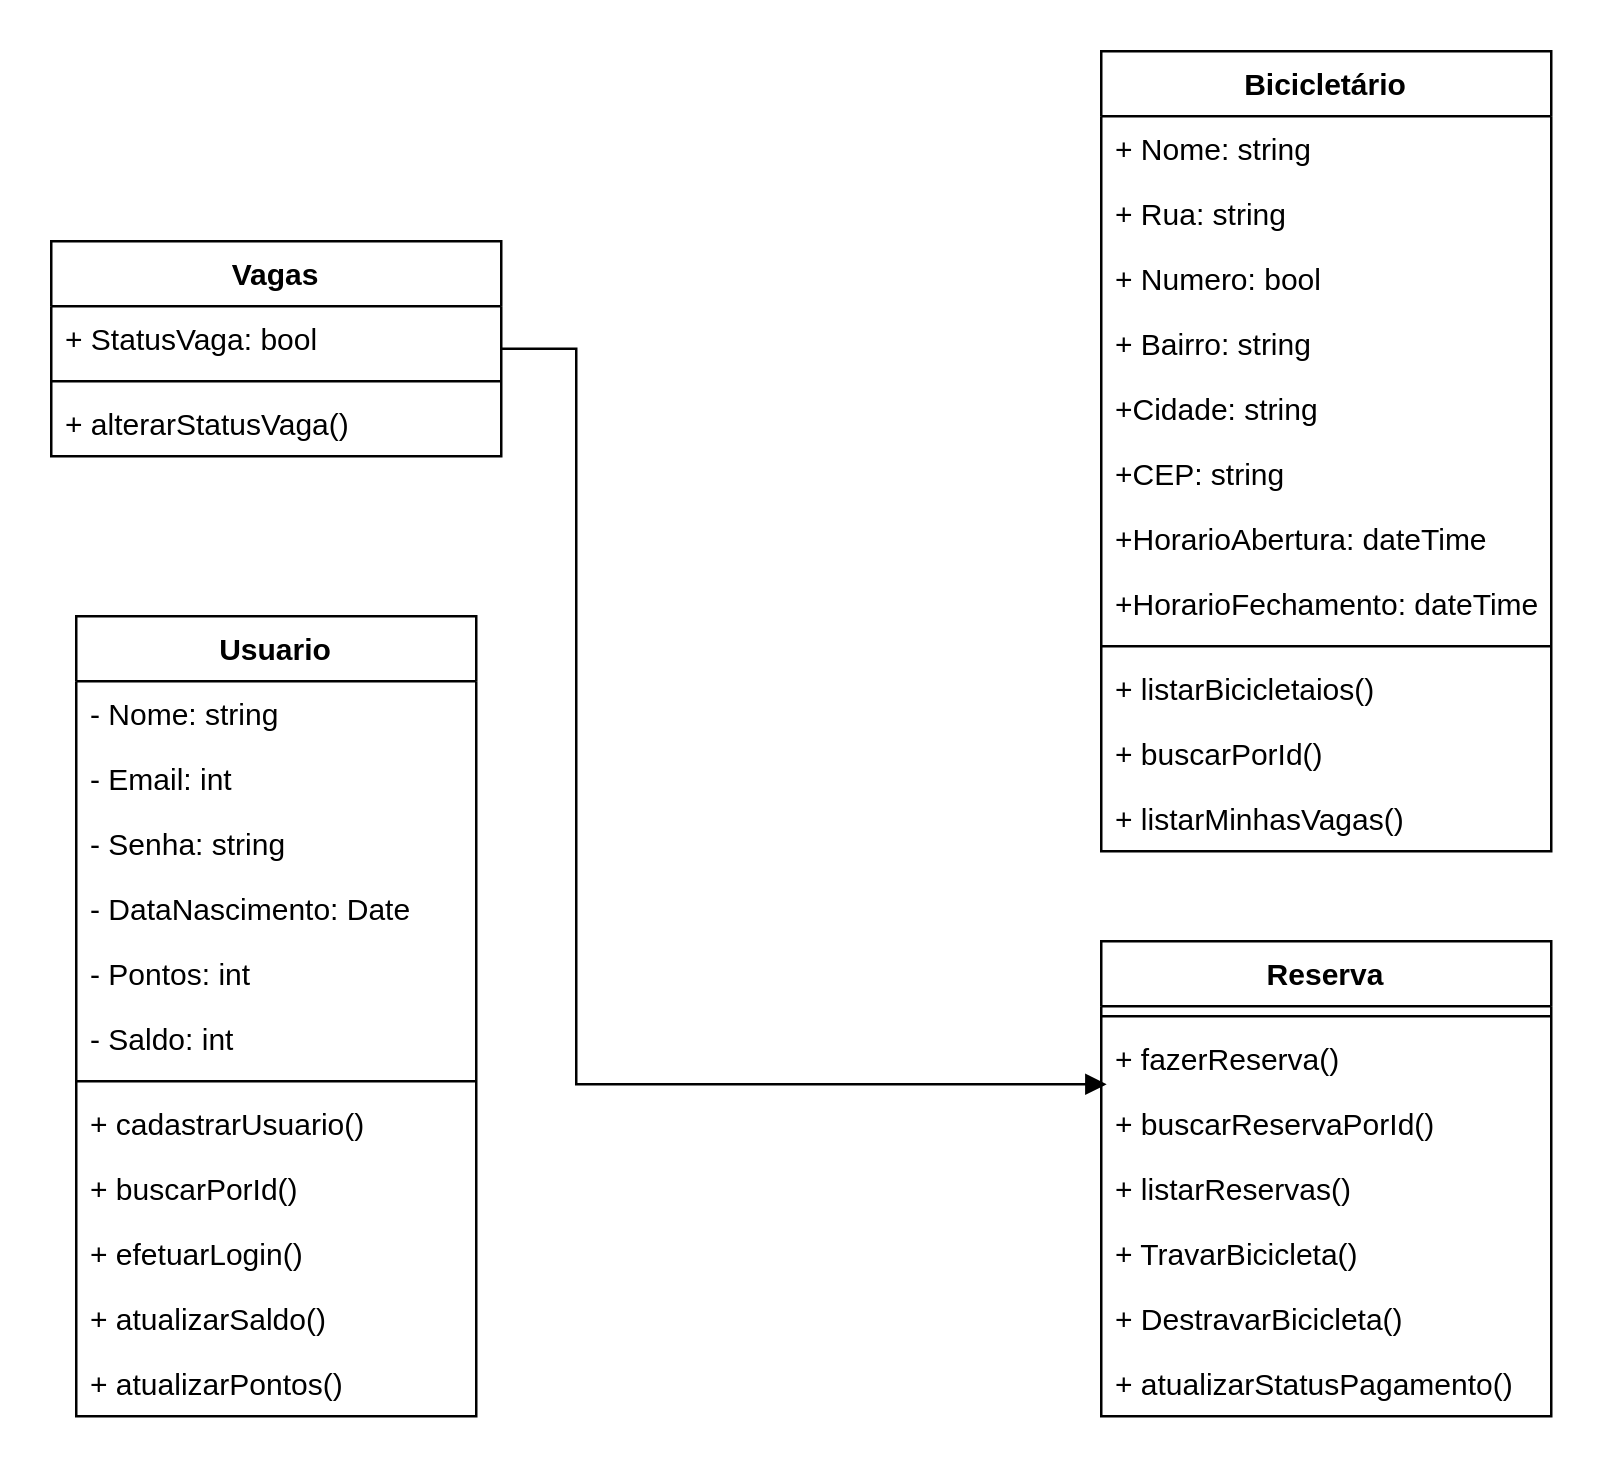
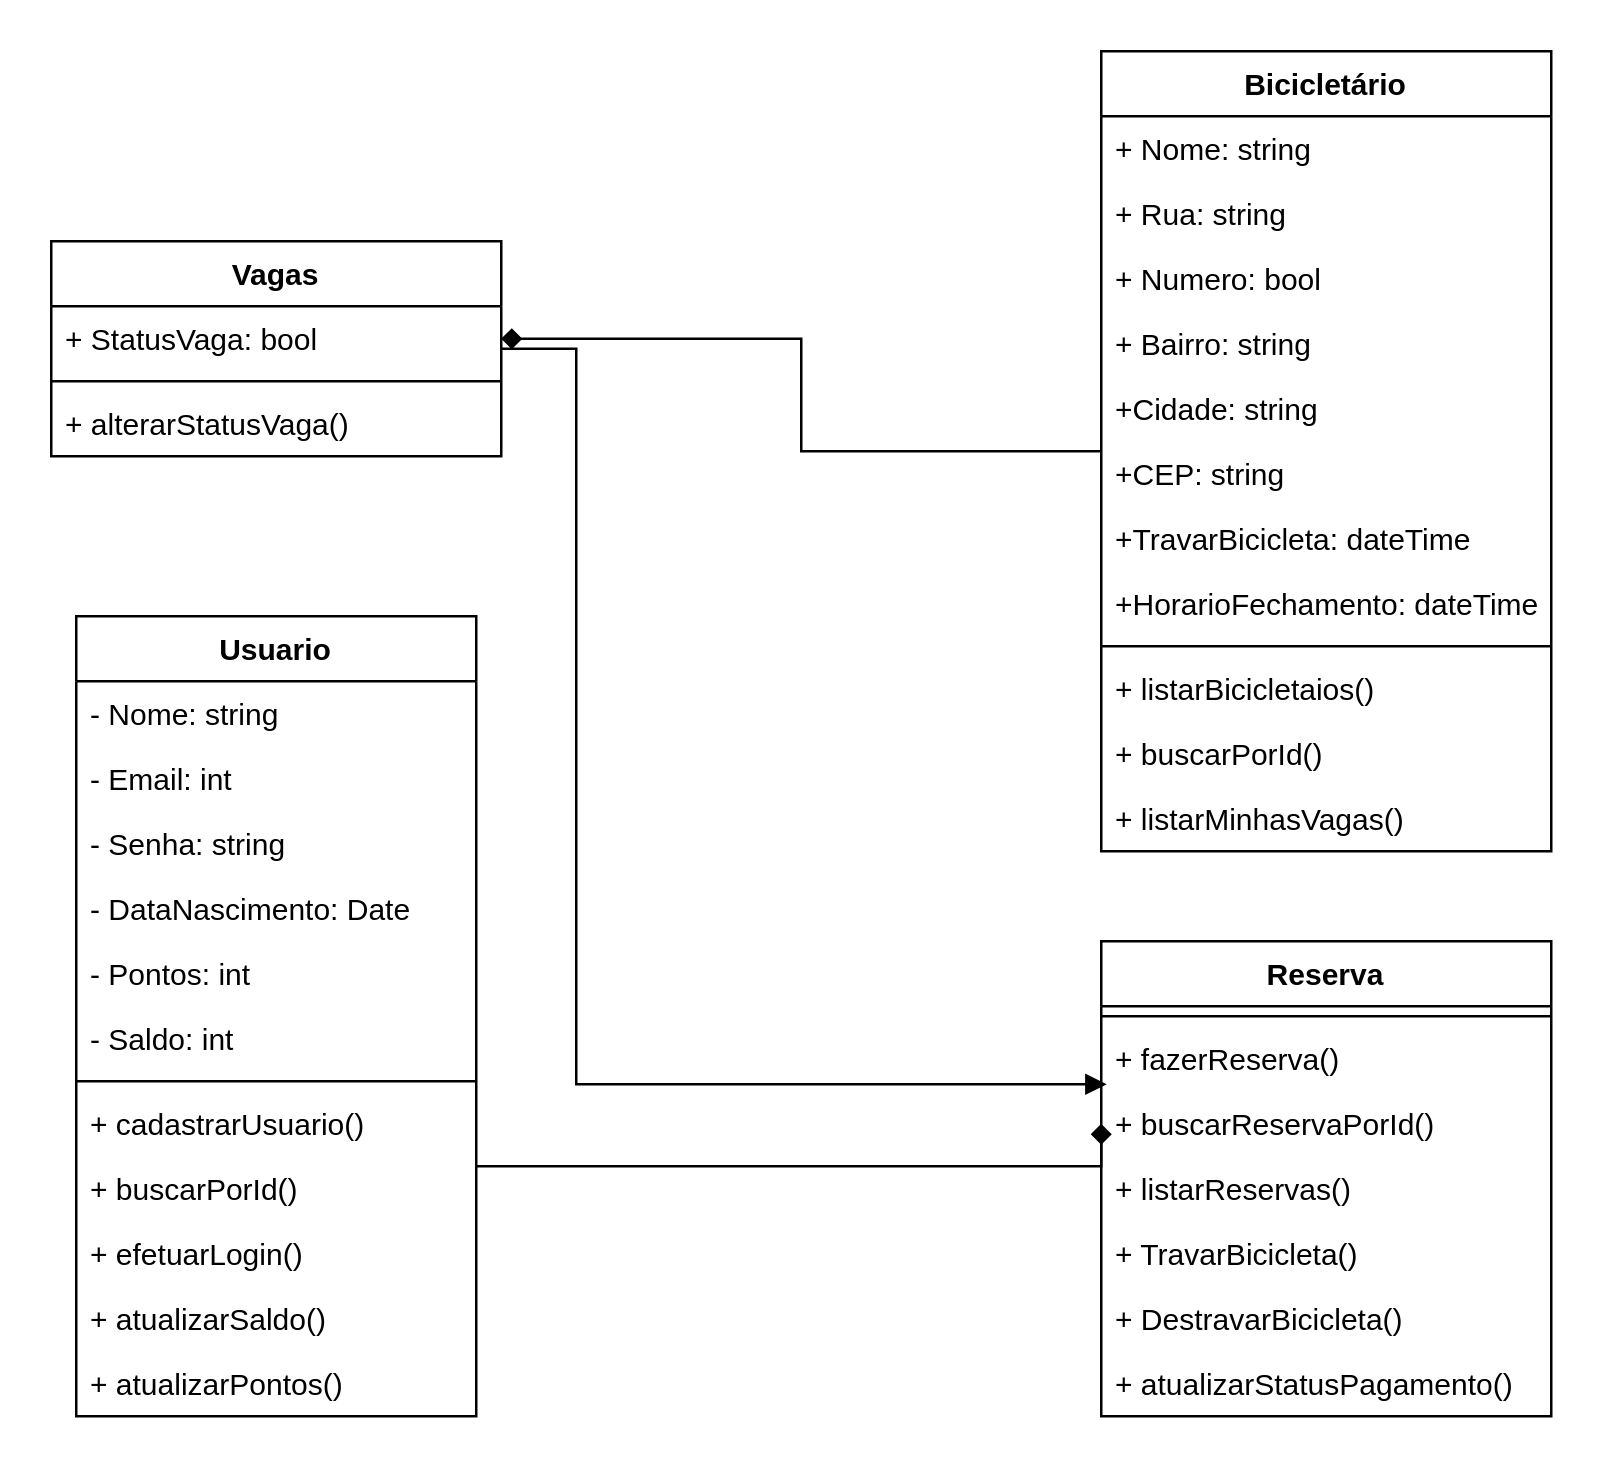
edge "Bicicletário" -> "+ StatusVaga: bool": added
node "+HorarioAbertura: dateTime": label "+HorarioAbertura: dateTime" -> "+TravarBicicleta: dateTime"
edge "Usuario" -> "+ buscarReservaPorId()": added
